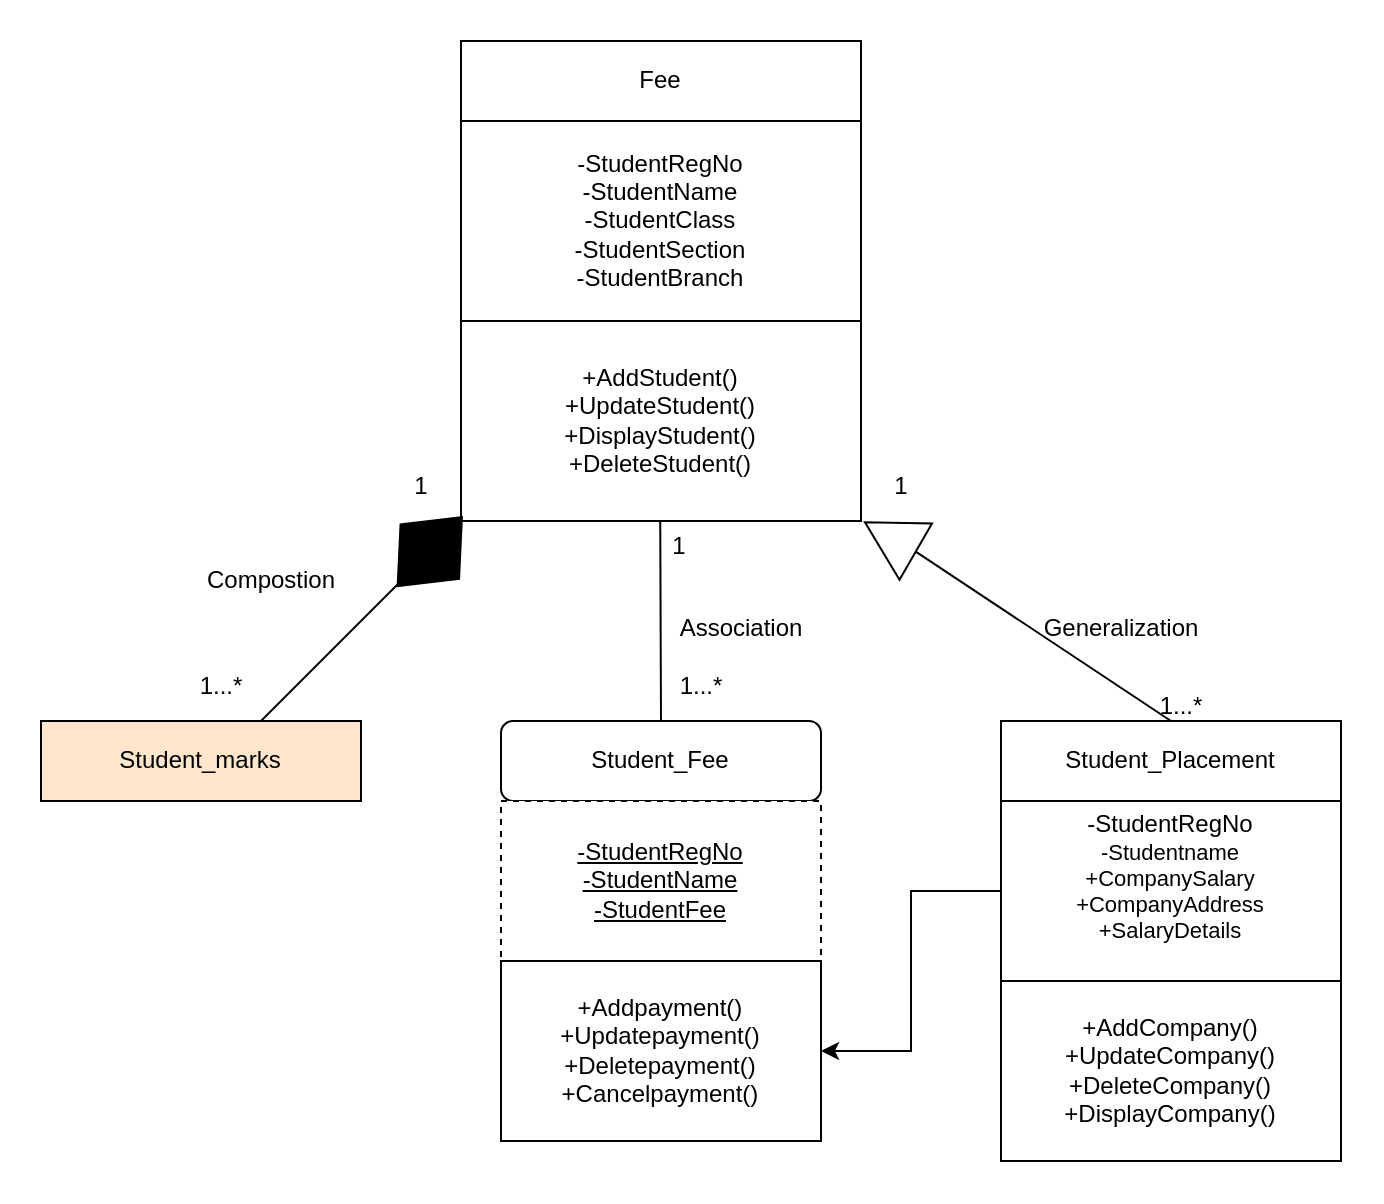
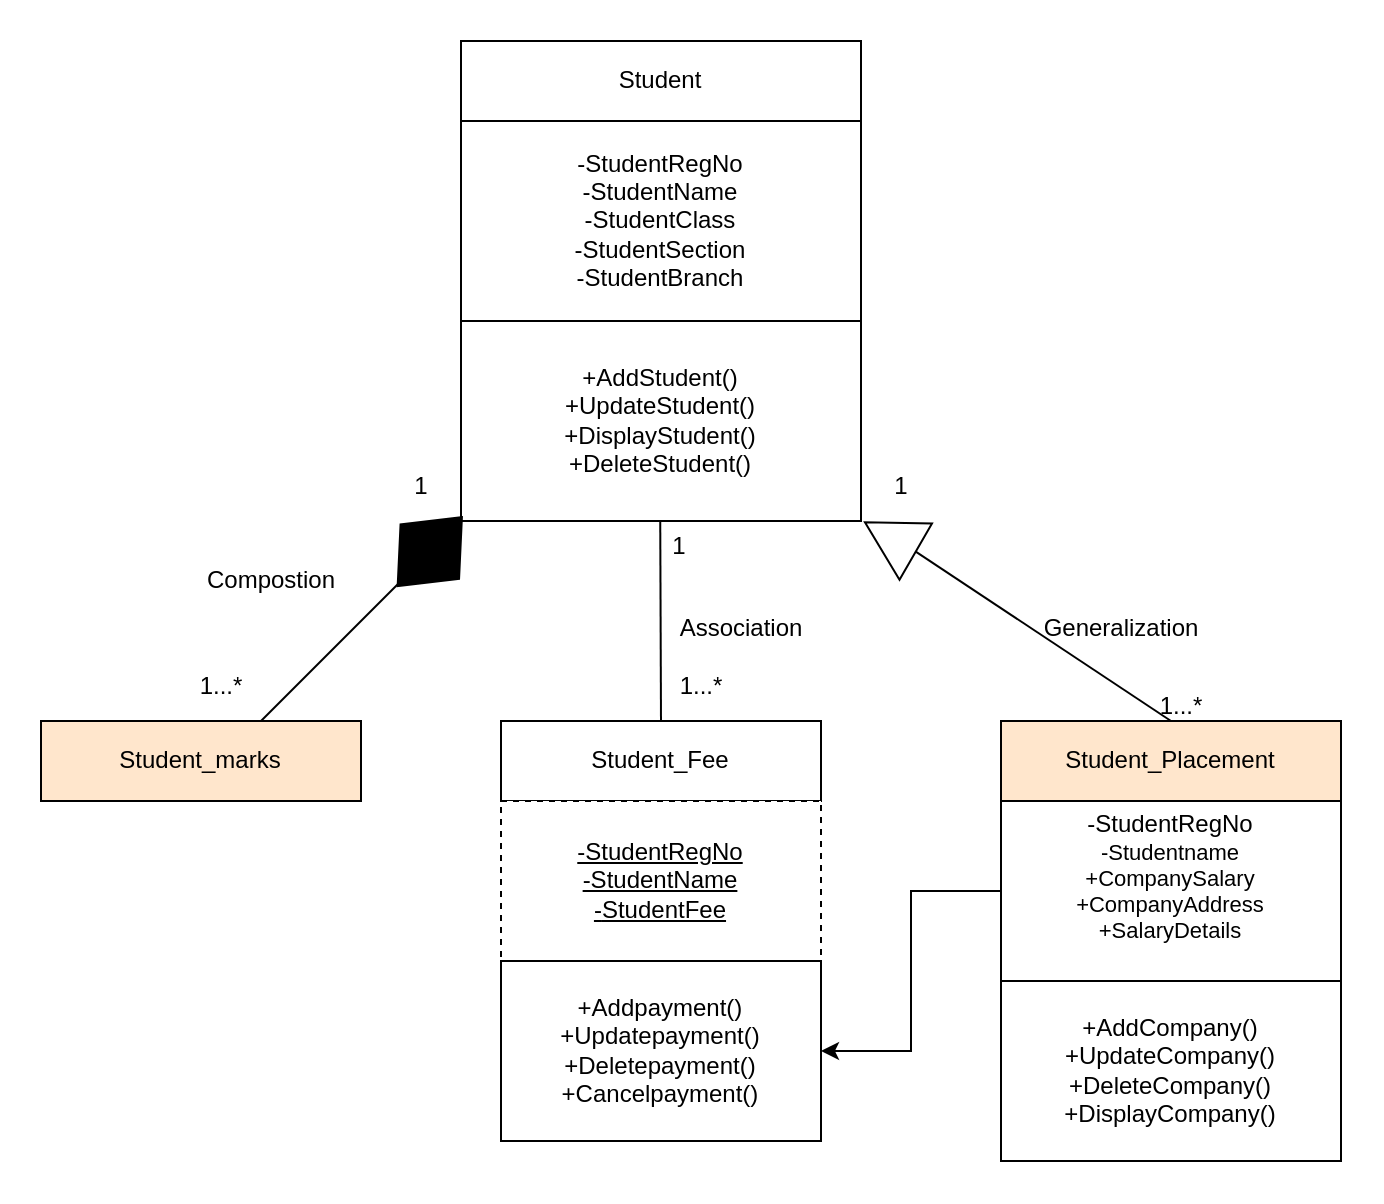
node "Fee": label "Fee" -> "Student"
node "Student_Fee": shape rounded rectangle -> rectangle
node "Student_Placement": fillcolor #ffffff -> #ffe6cc
